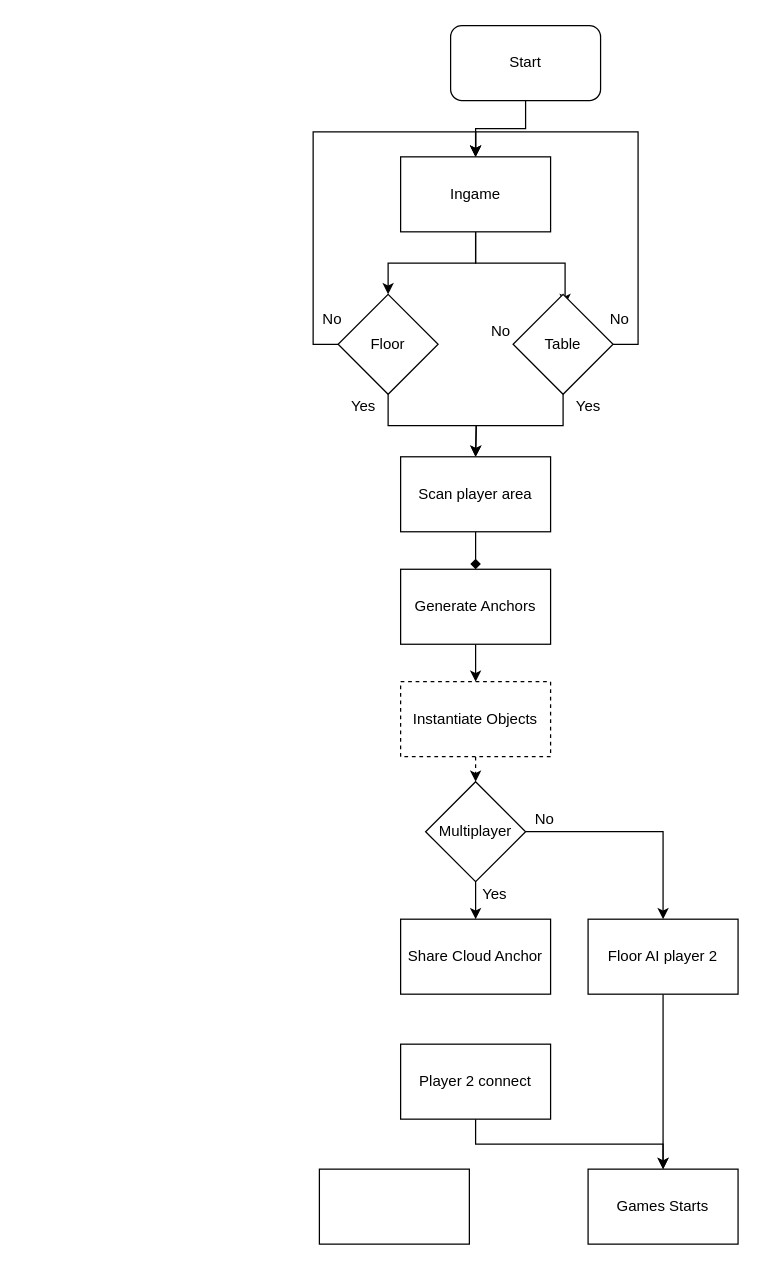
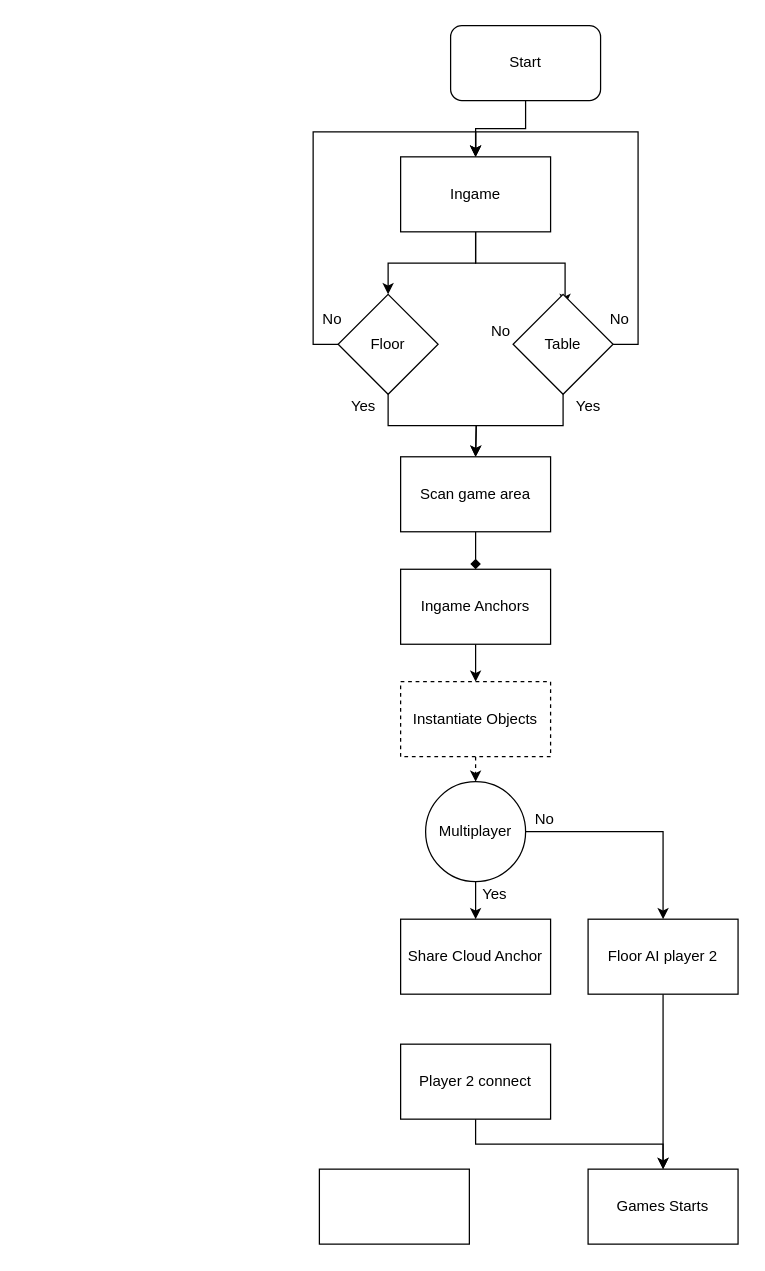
node "Scan player area": label "Scan player area" -> "Scan game area"
node "Generate Anchors": label "Generate Anchors" -> "Ingame Anchors"
node "Multiplayer": shape diamond -> ellipse
